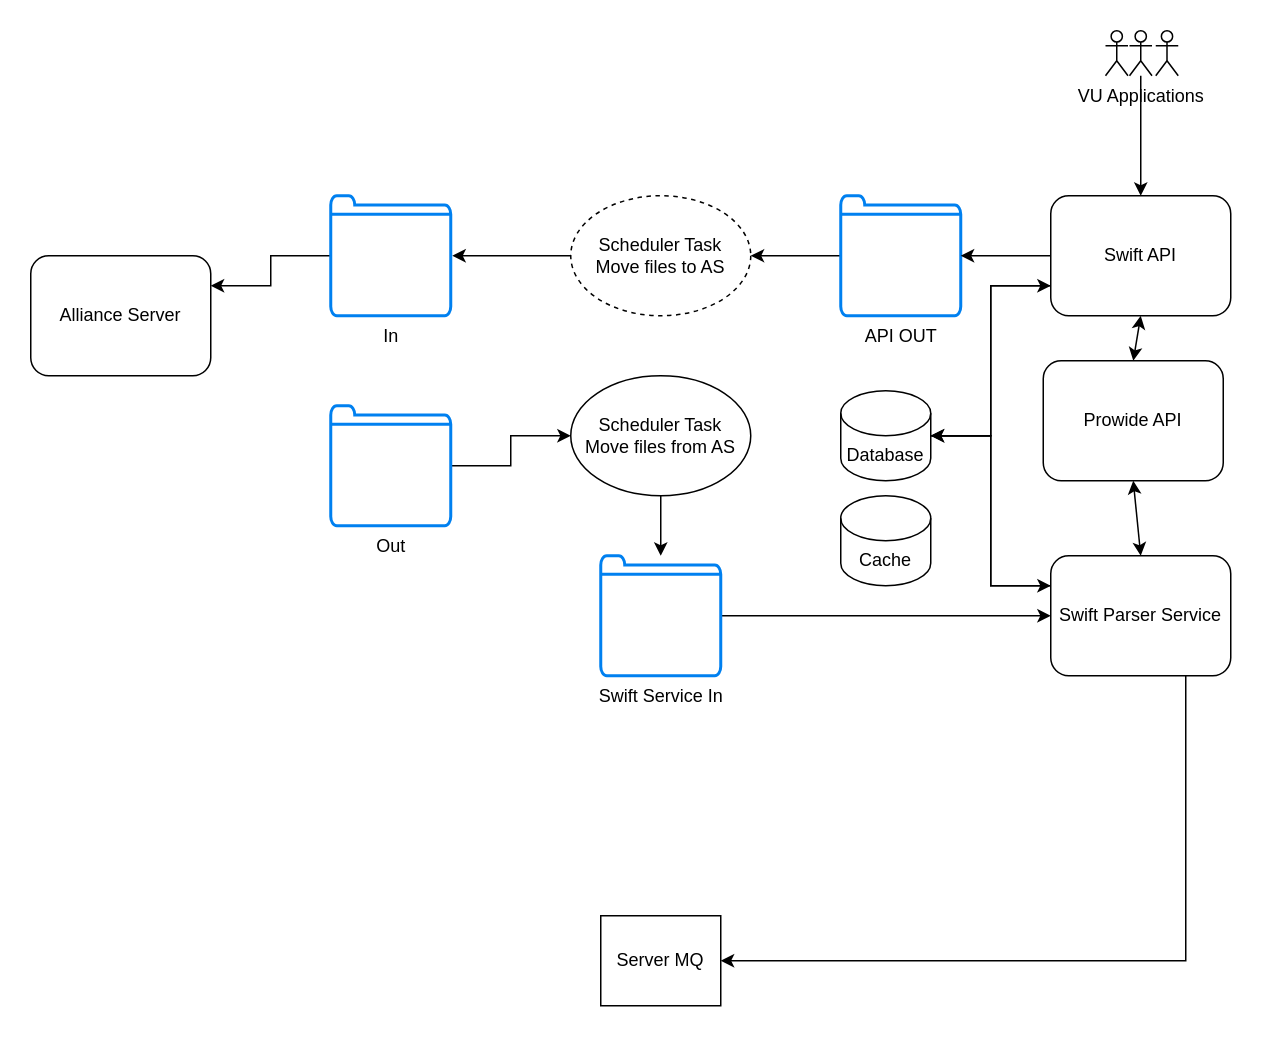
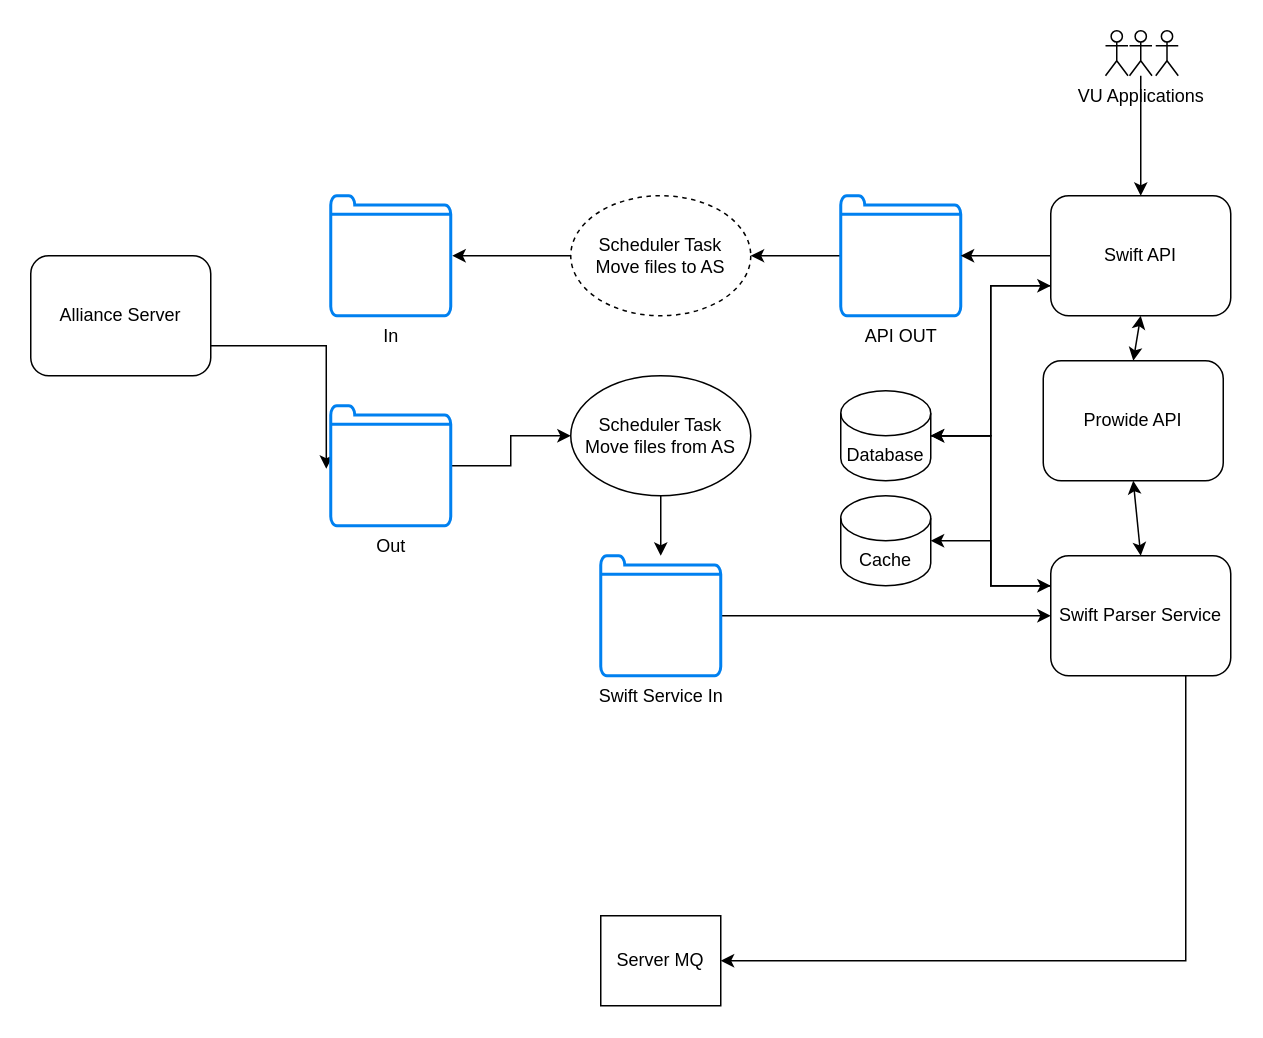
edge "In" -> "Alliance Server": removed
edge "Alliance Server" -> "Out": added
edge "Swift Parser Service" -> "Cache": added
